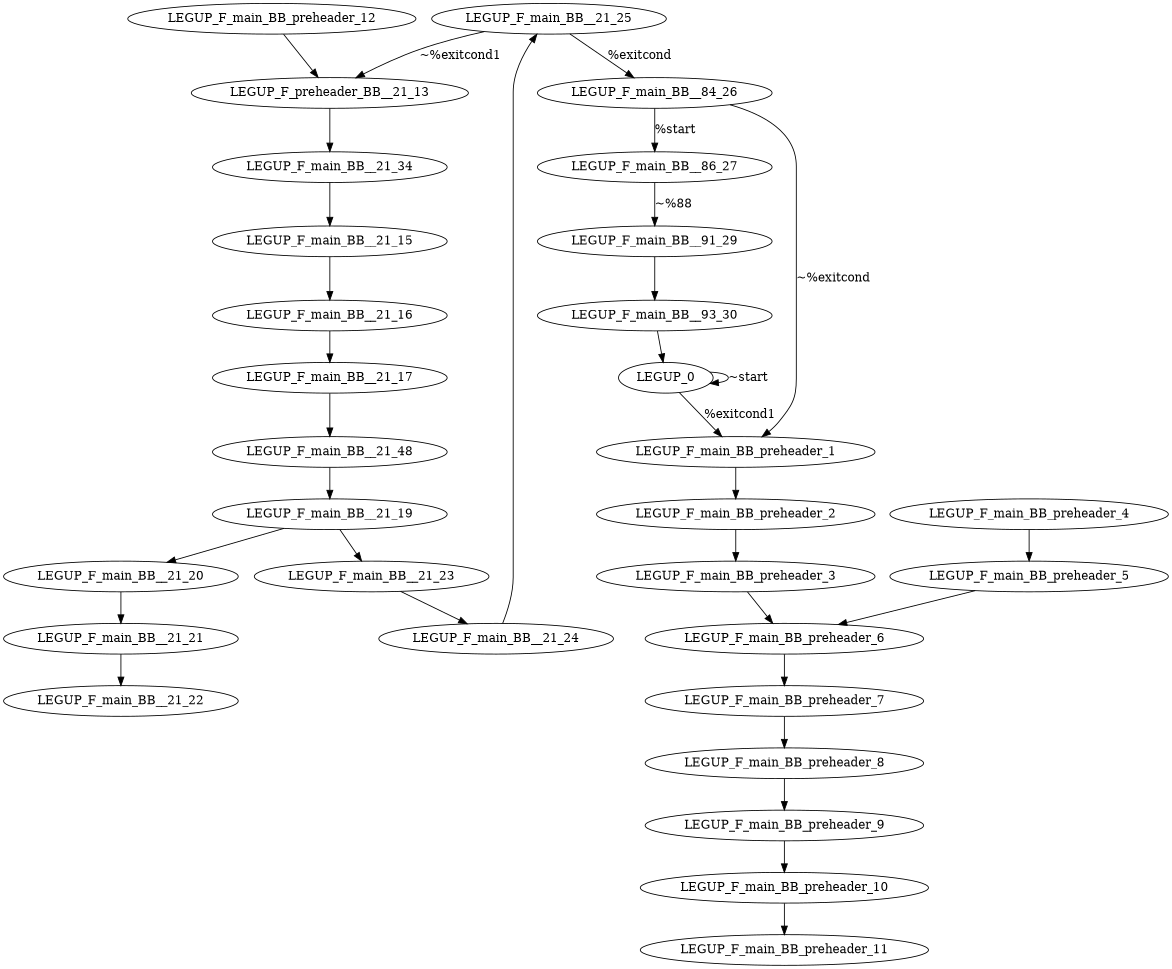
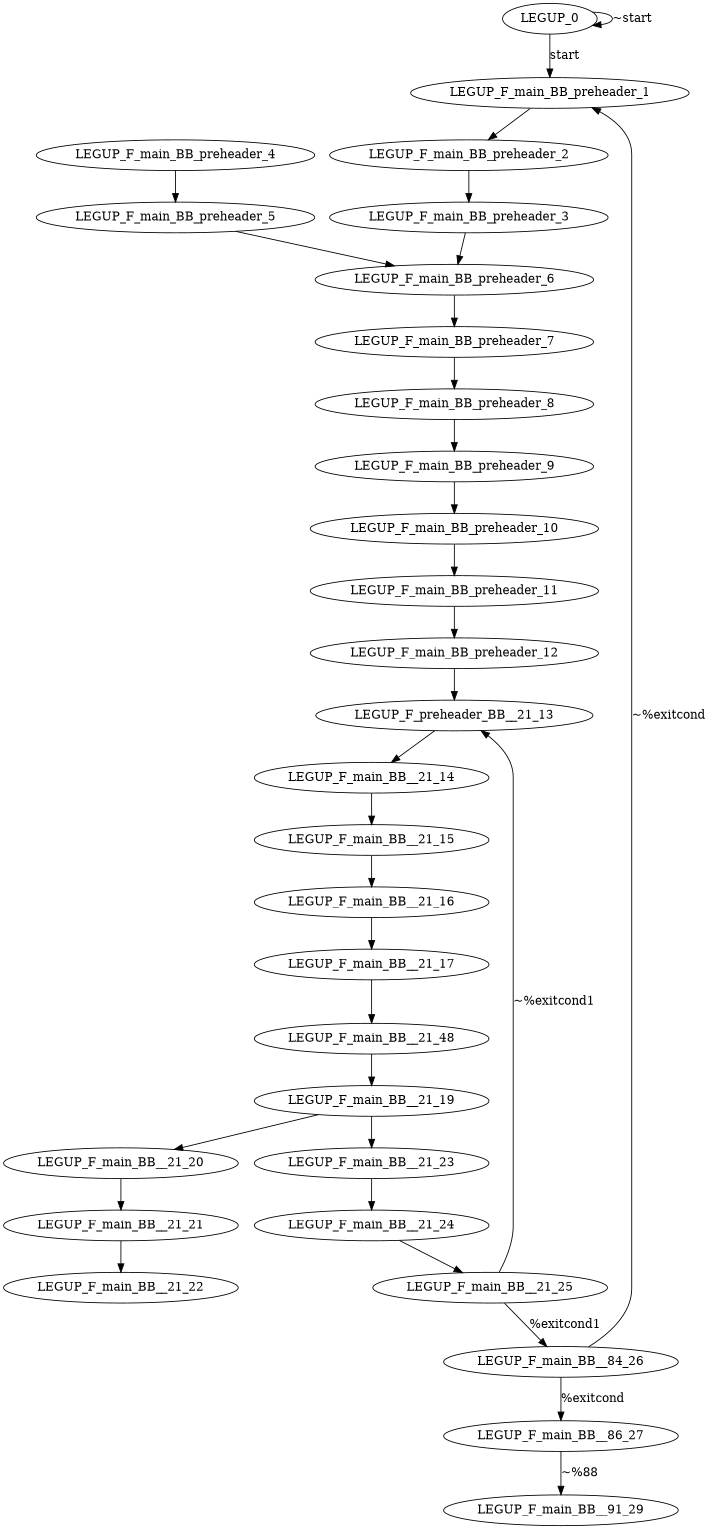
edge "LEGUP_F_main_BB__21_25" -> "LEGUP_F_main_BB__84_26": label "%exitcond" -> "%exitcond1"
edge "LEGUP_F_main_BB__84_26" -> "LEGUP_F_main_BB__86_27": label "%start" -> "%exitcond"
node "LEGUP_F_main_BB__21_34": label "LEGUP_F_main_BB__21_34" -> "LEGUP_F_main_BB__21_14"
node "LEGUP_F_main_BB__93_30": removed
edge "LEGUP_0" -> "LEGUP_F_main_BB_preheader_1": label "%exitcond1" -> "start"
edge "LEGUP_F_main_BB_preheader_11" -> "LEGUP_F_main_BB_preheader_12": added
